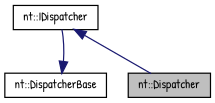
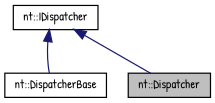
edge "nt::IDispatcher" -> "nt::DispatcherBase": reversed
